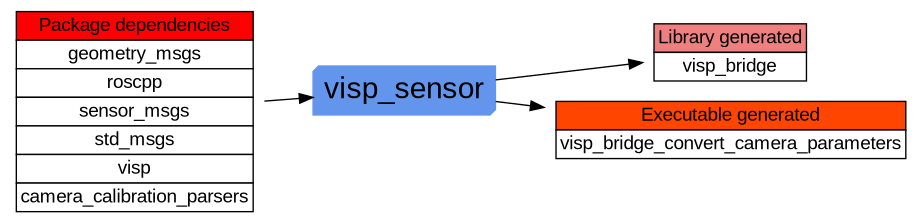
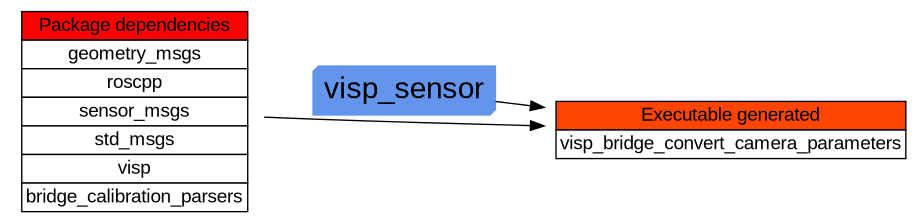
node "Library generated": removed
edge "Package dependencies" -> "visp_sensor": now "Package dependencies" -> "Executable generated"
node "Package dependencies": text "camera_calibration_parsers" -> "bridge_calibration_parsers"
